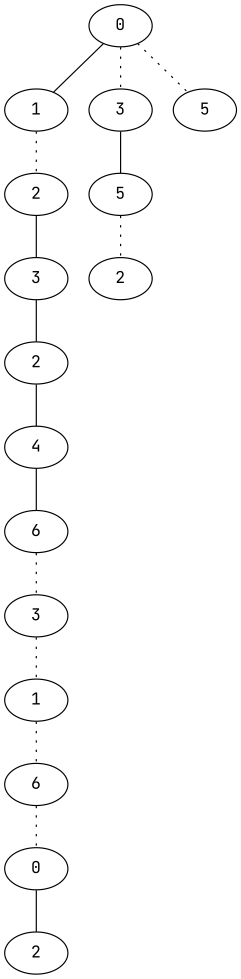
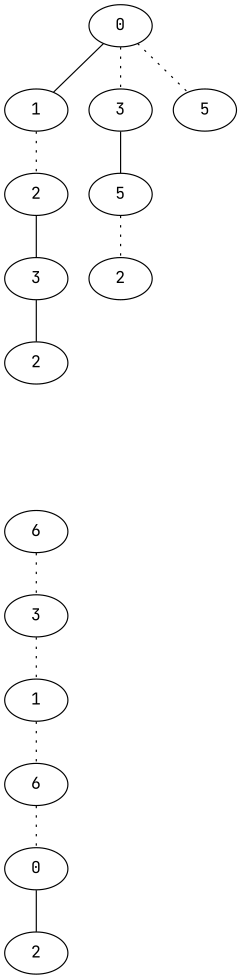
node "4": removed
